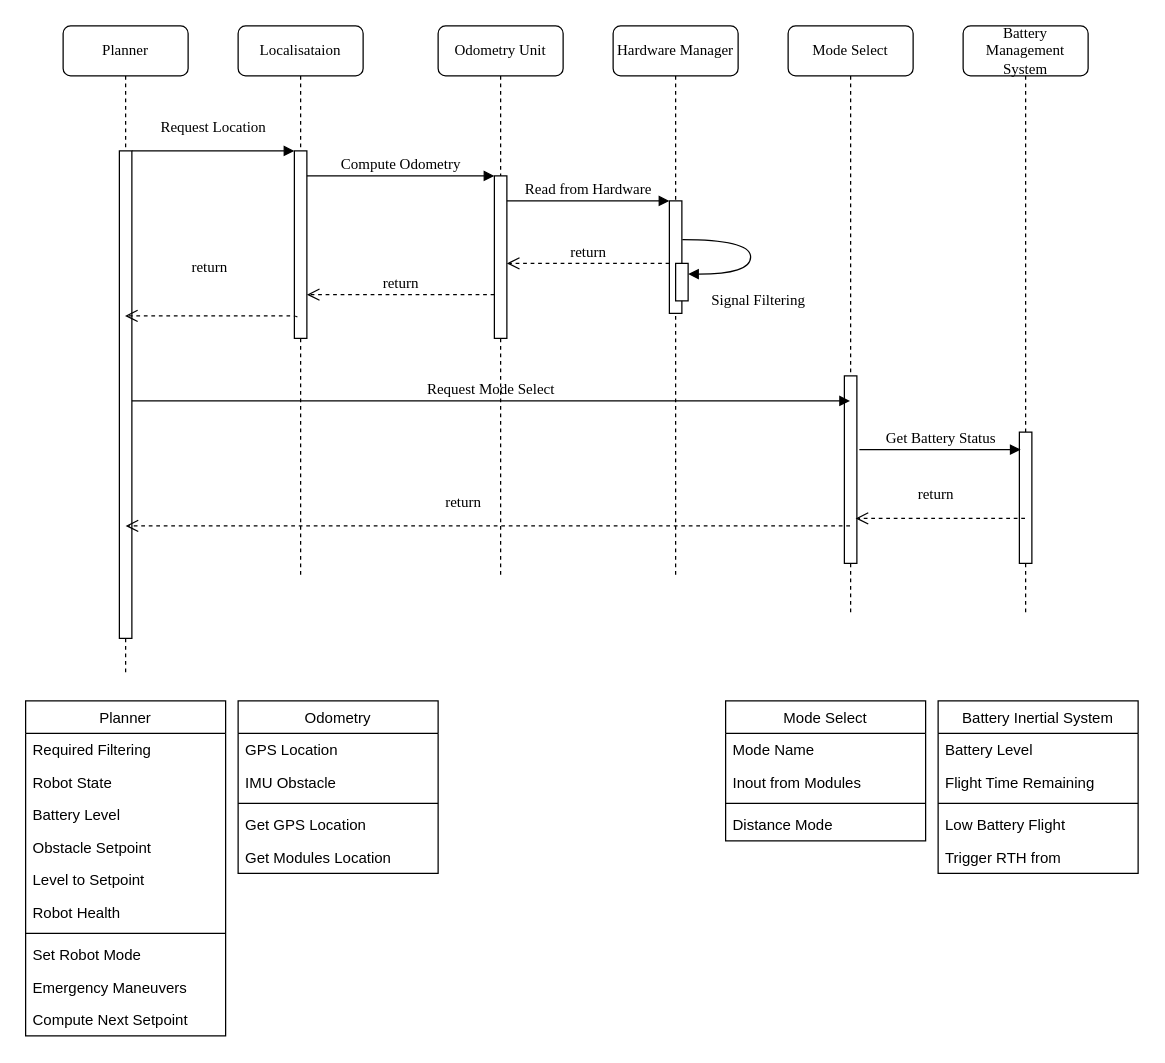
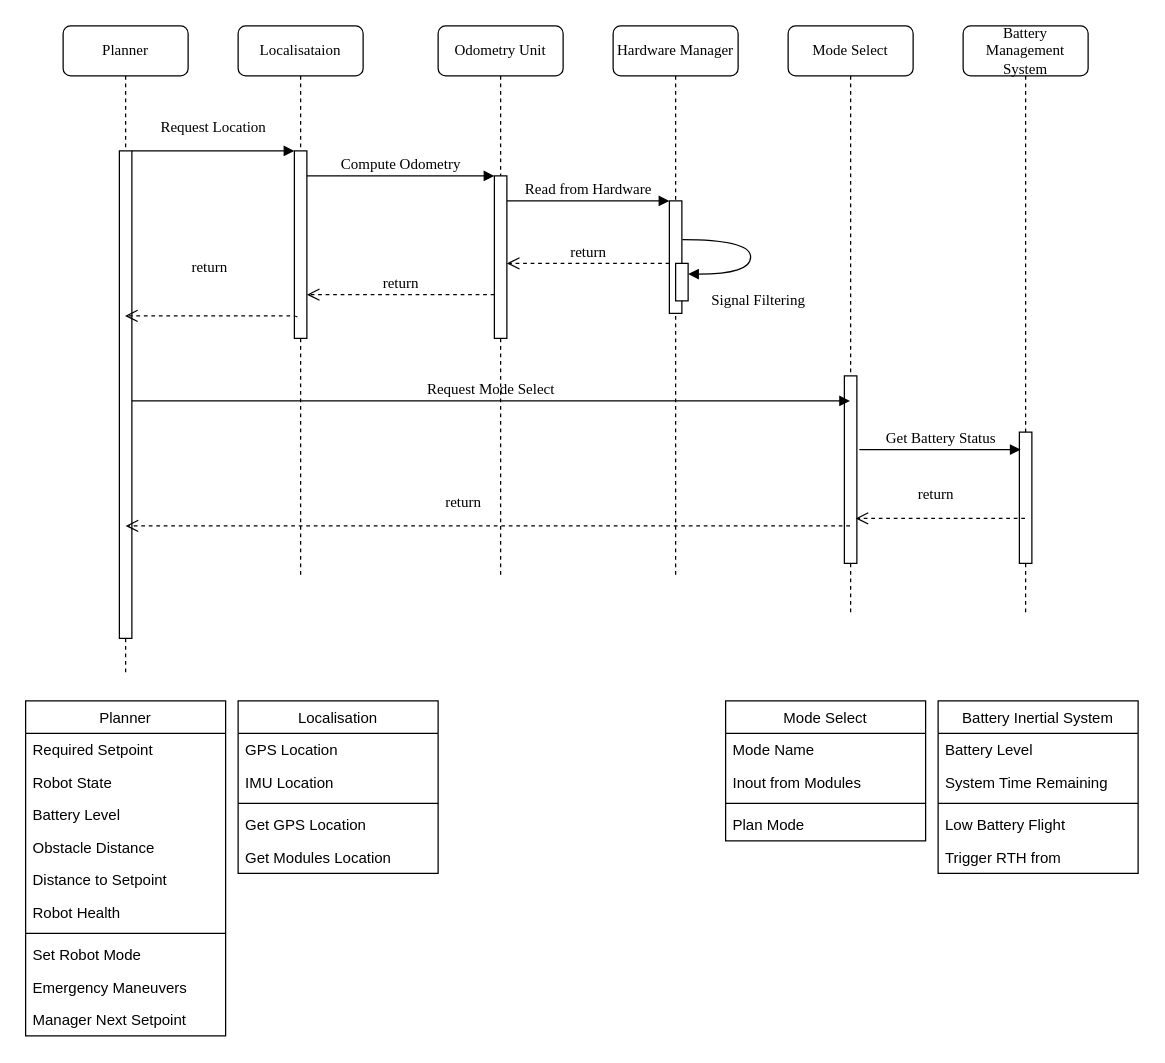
node "Odometry": label "Odometry" -> "Localisation"
node "Required Filtering": label "Required Filtering" -> "Required Setpoint"
node "IMU Obstacle": label "IMU Obstacle" -> "IMU Location"
node "Flight Time Remaining": label "Flight Time Remaining" -> "System Time Remaining"
node "Distance Mode": label "Distance Mode" -> "Plan Mode"
node "Obstacle Setpoint": label "Obstacle Setpoint" -> "Obstacle Distance"
node "Level to Setpoint": label "Level to Setpoint" -> "Distance to Setpoint"
node "Compute Next Setpoint": label "Compute Next Setpoint" -> "Manager Next Setpoint"
